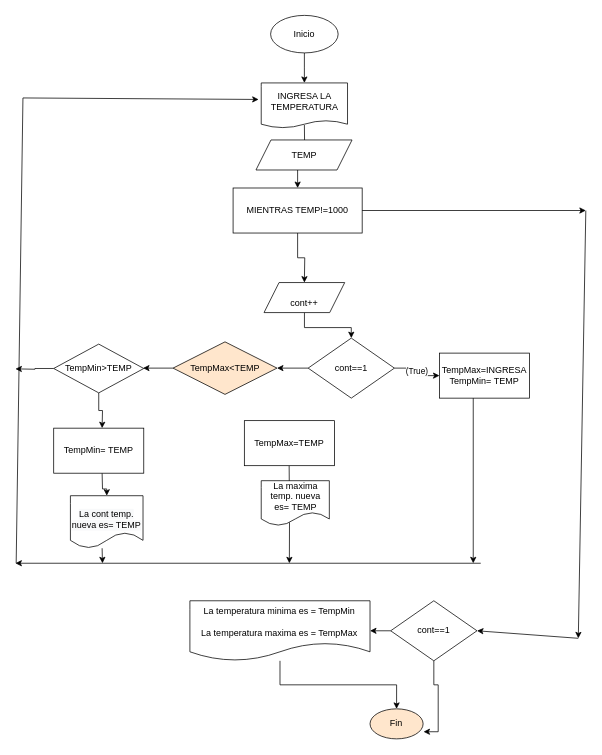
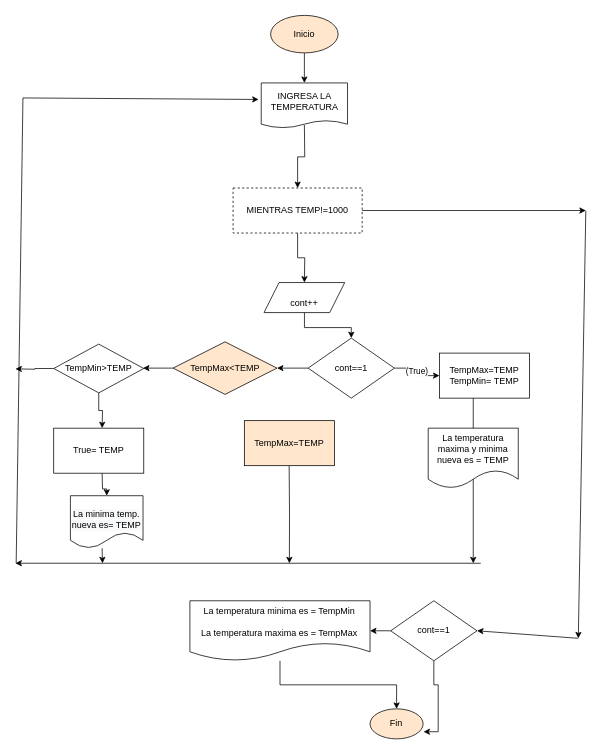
node "Inicio": fillcolor #ffffff -> #ffe6cc
node "TEMP": removed
node "MIENTRAS TEMP!=1000": style solid -> dashed
node "TempMax=INGRESA TempMin= TEMP": label "TempMax=INGRESA TempMin= TEMP" -> "TempMax=TEMP TempMin= TEMP"
node "TempMax=TEMP": fillcolor #ffffff -> #ffe6cc
node "TempMin= TEMP": label "TempMin= TEMP" -> "True= TEMP"
node "La temperatura maxima y minima nueva es = TEMP": added
node "La maxima temp. nueva es= TEMP": removed
node "La cont temp. nueva es= TEMP": label "La cont temp. nueva es= TEMP" -> "La minima temp. nueva es= TEMP"
